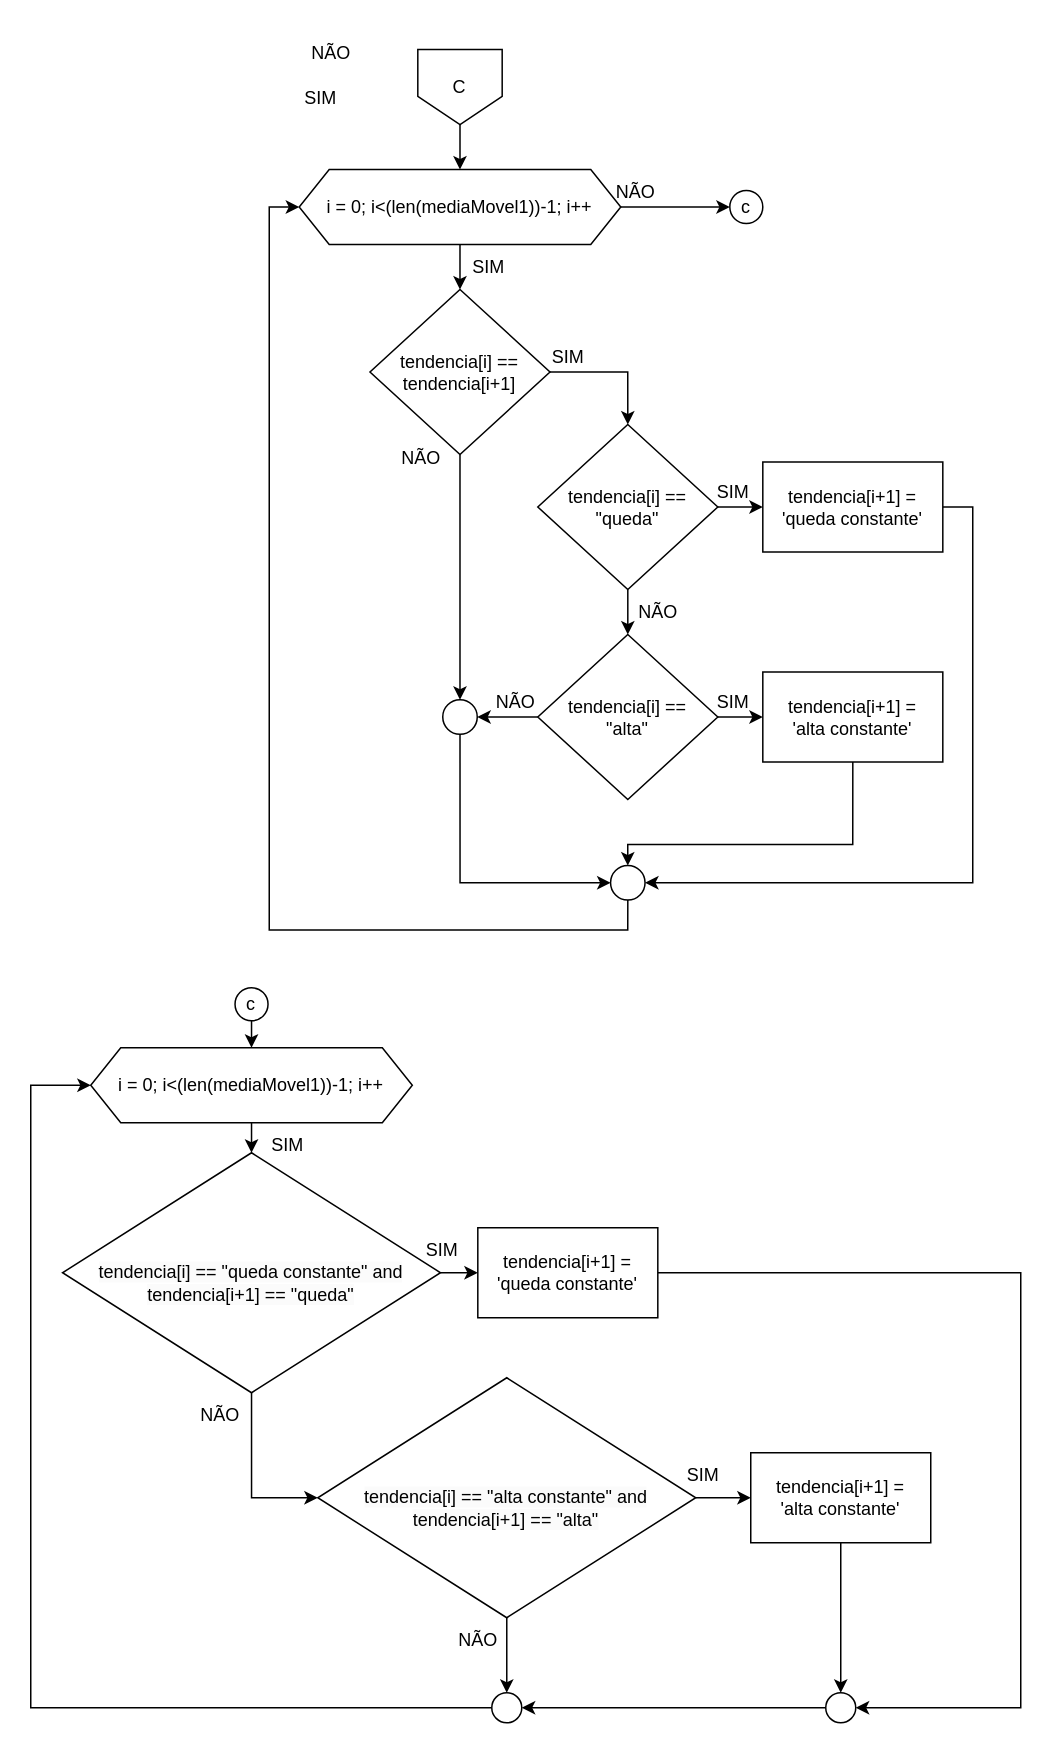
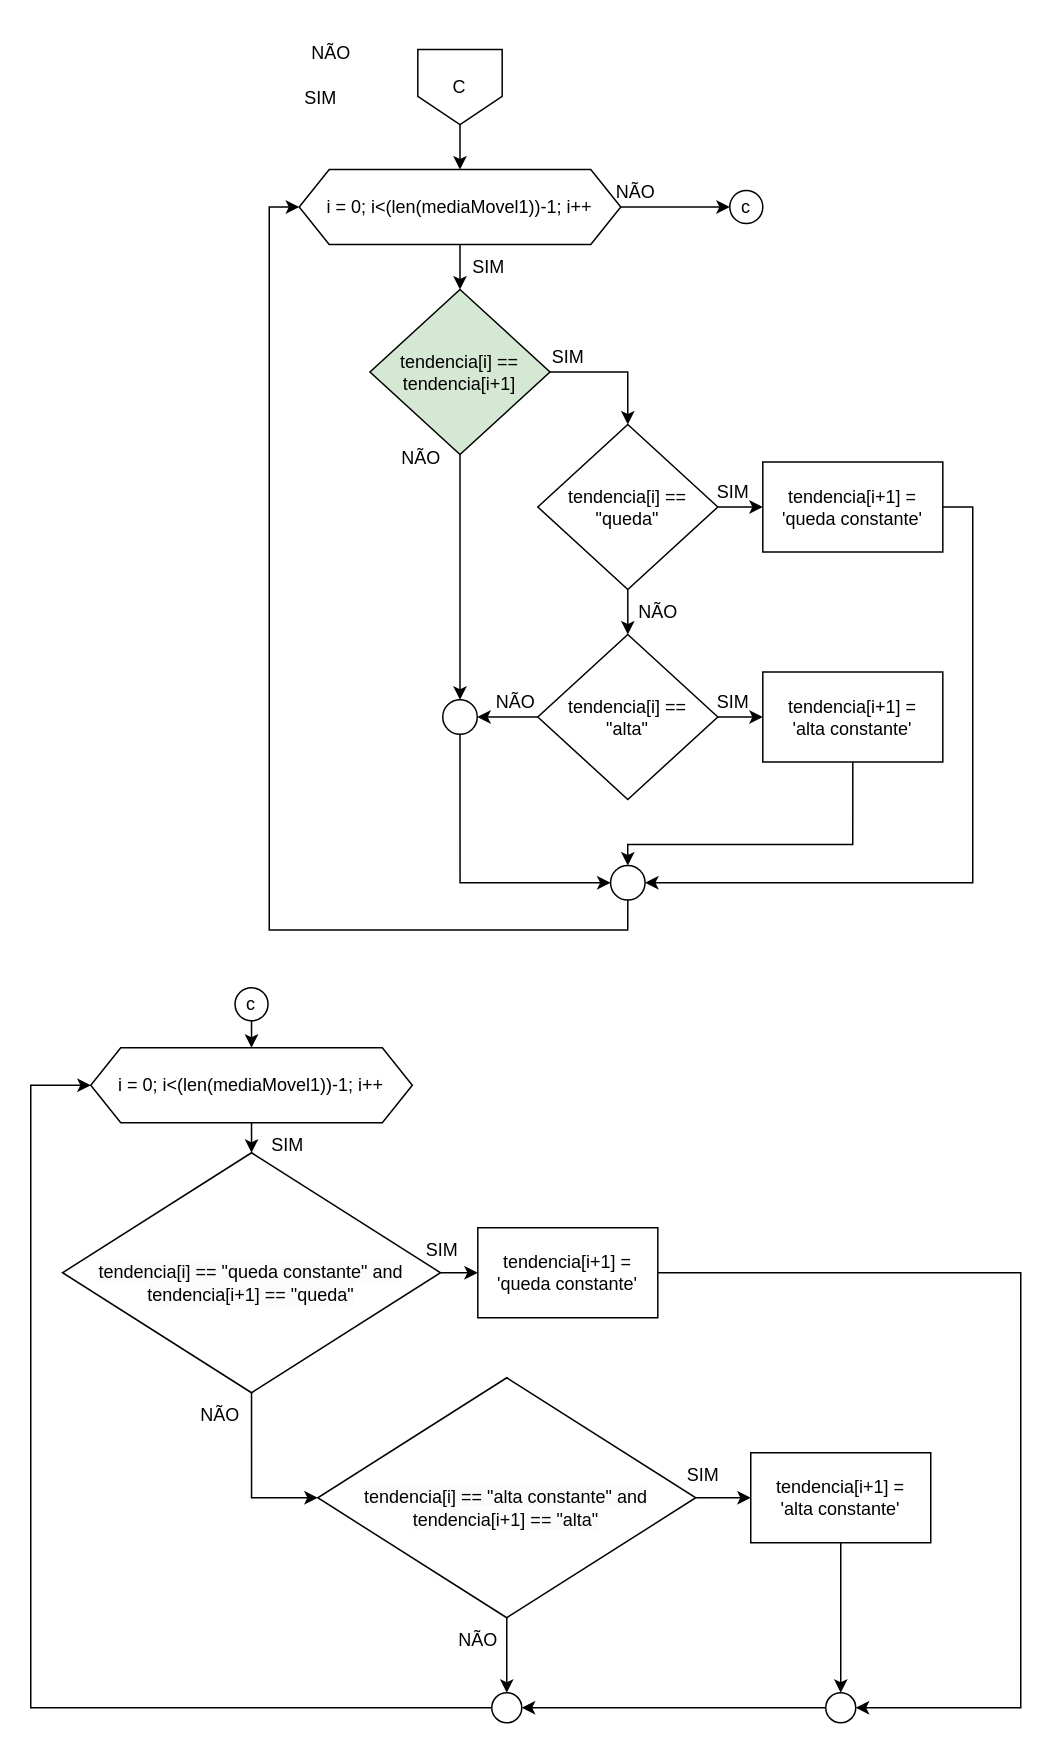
node "tendencia[i] == tendencia[i+1]": fillcolor #ffffff -> #d5e8d4
